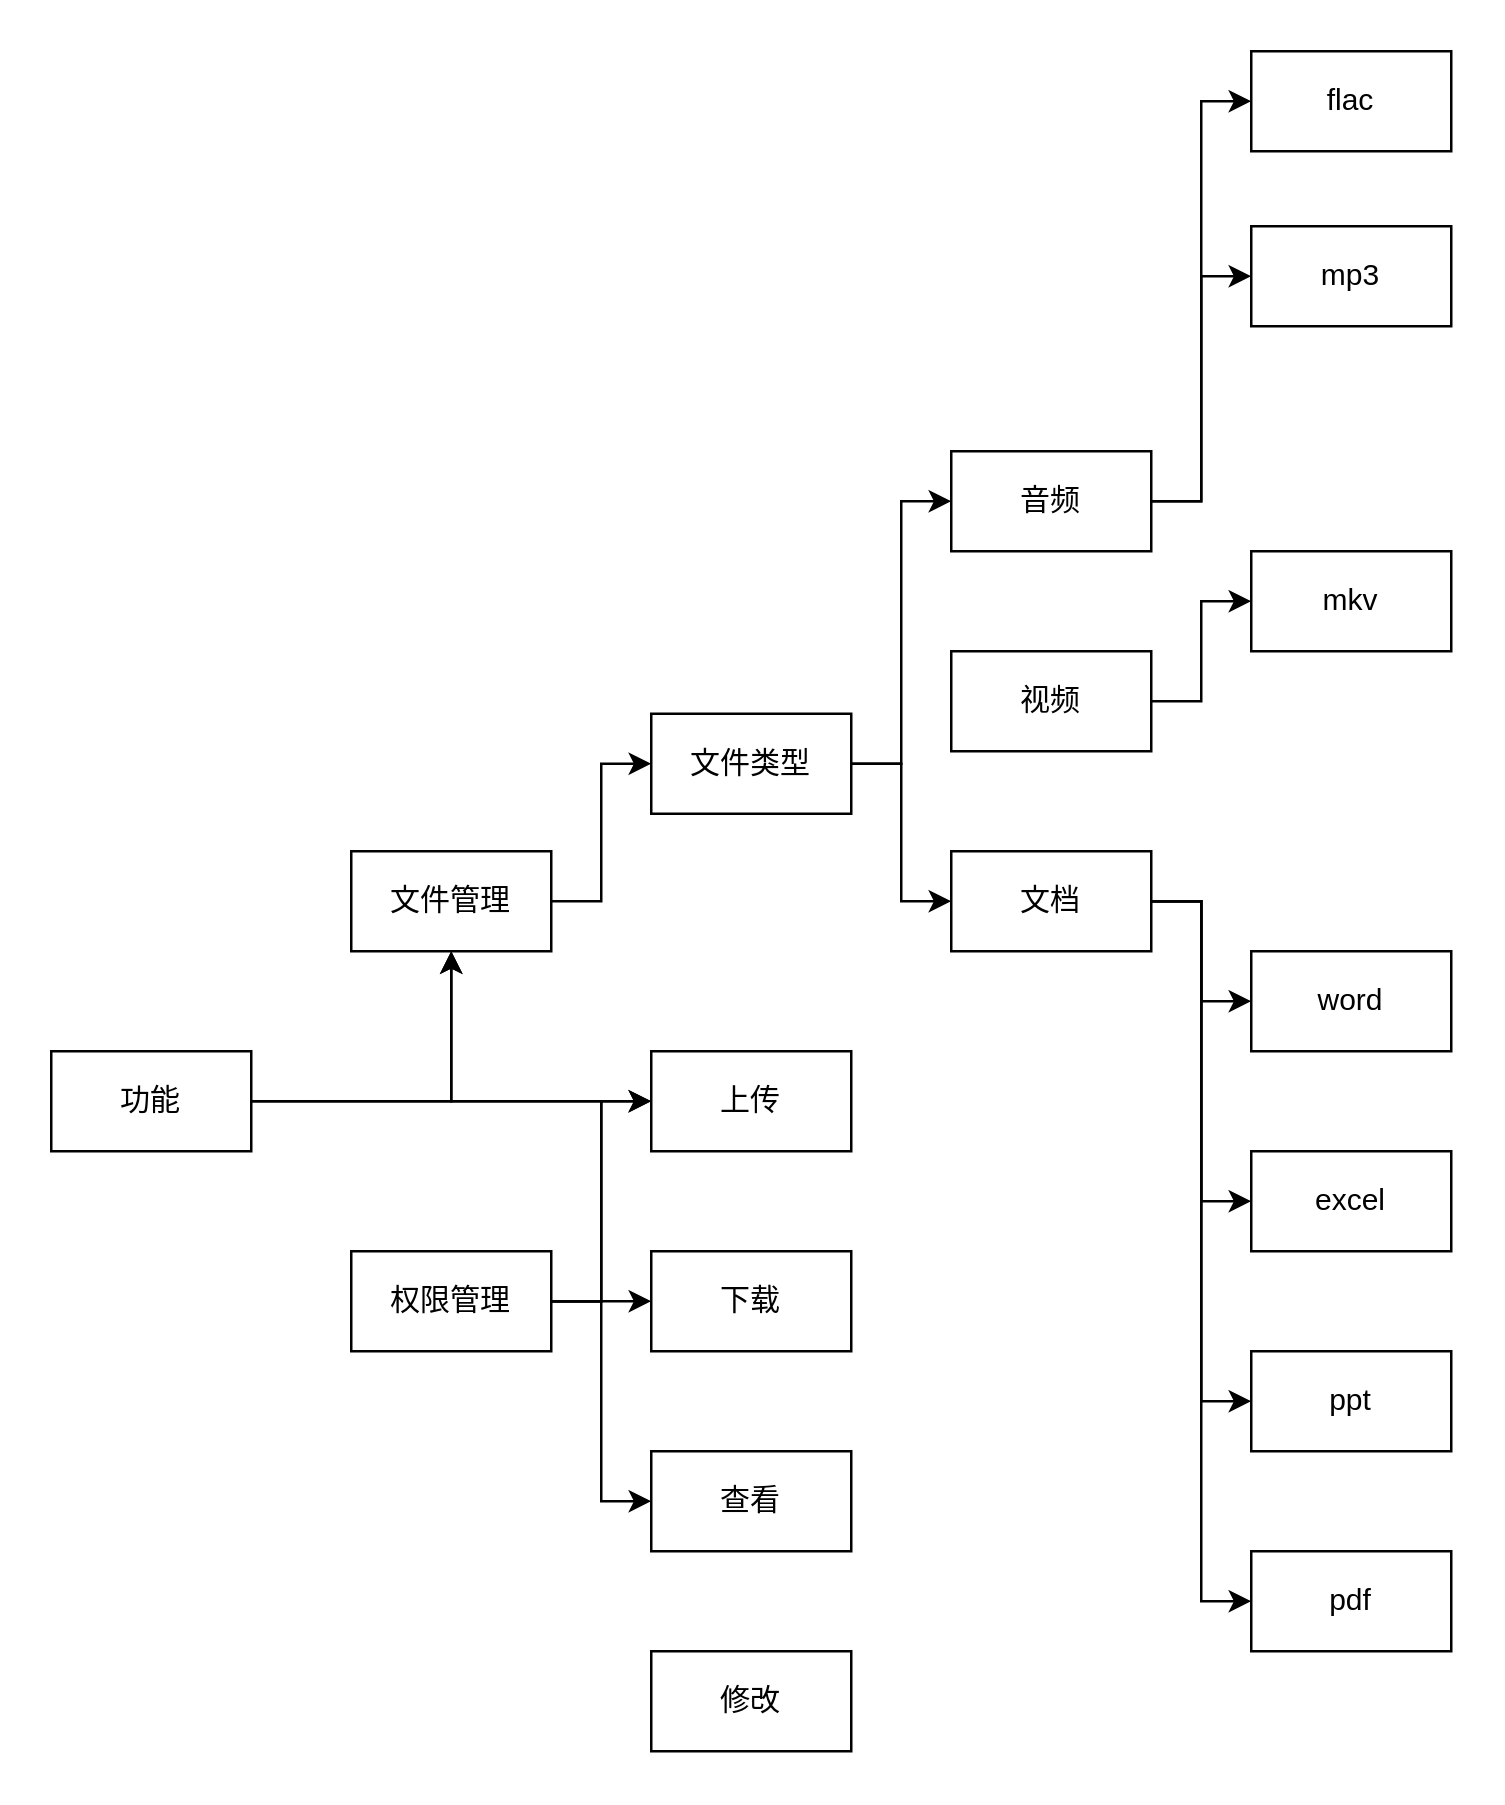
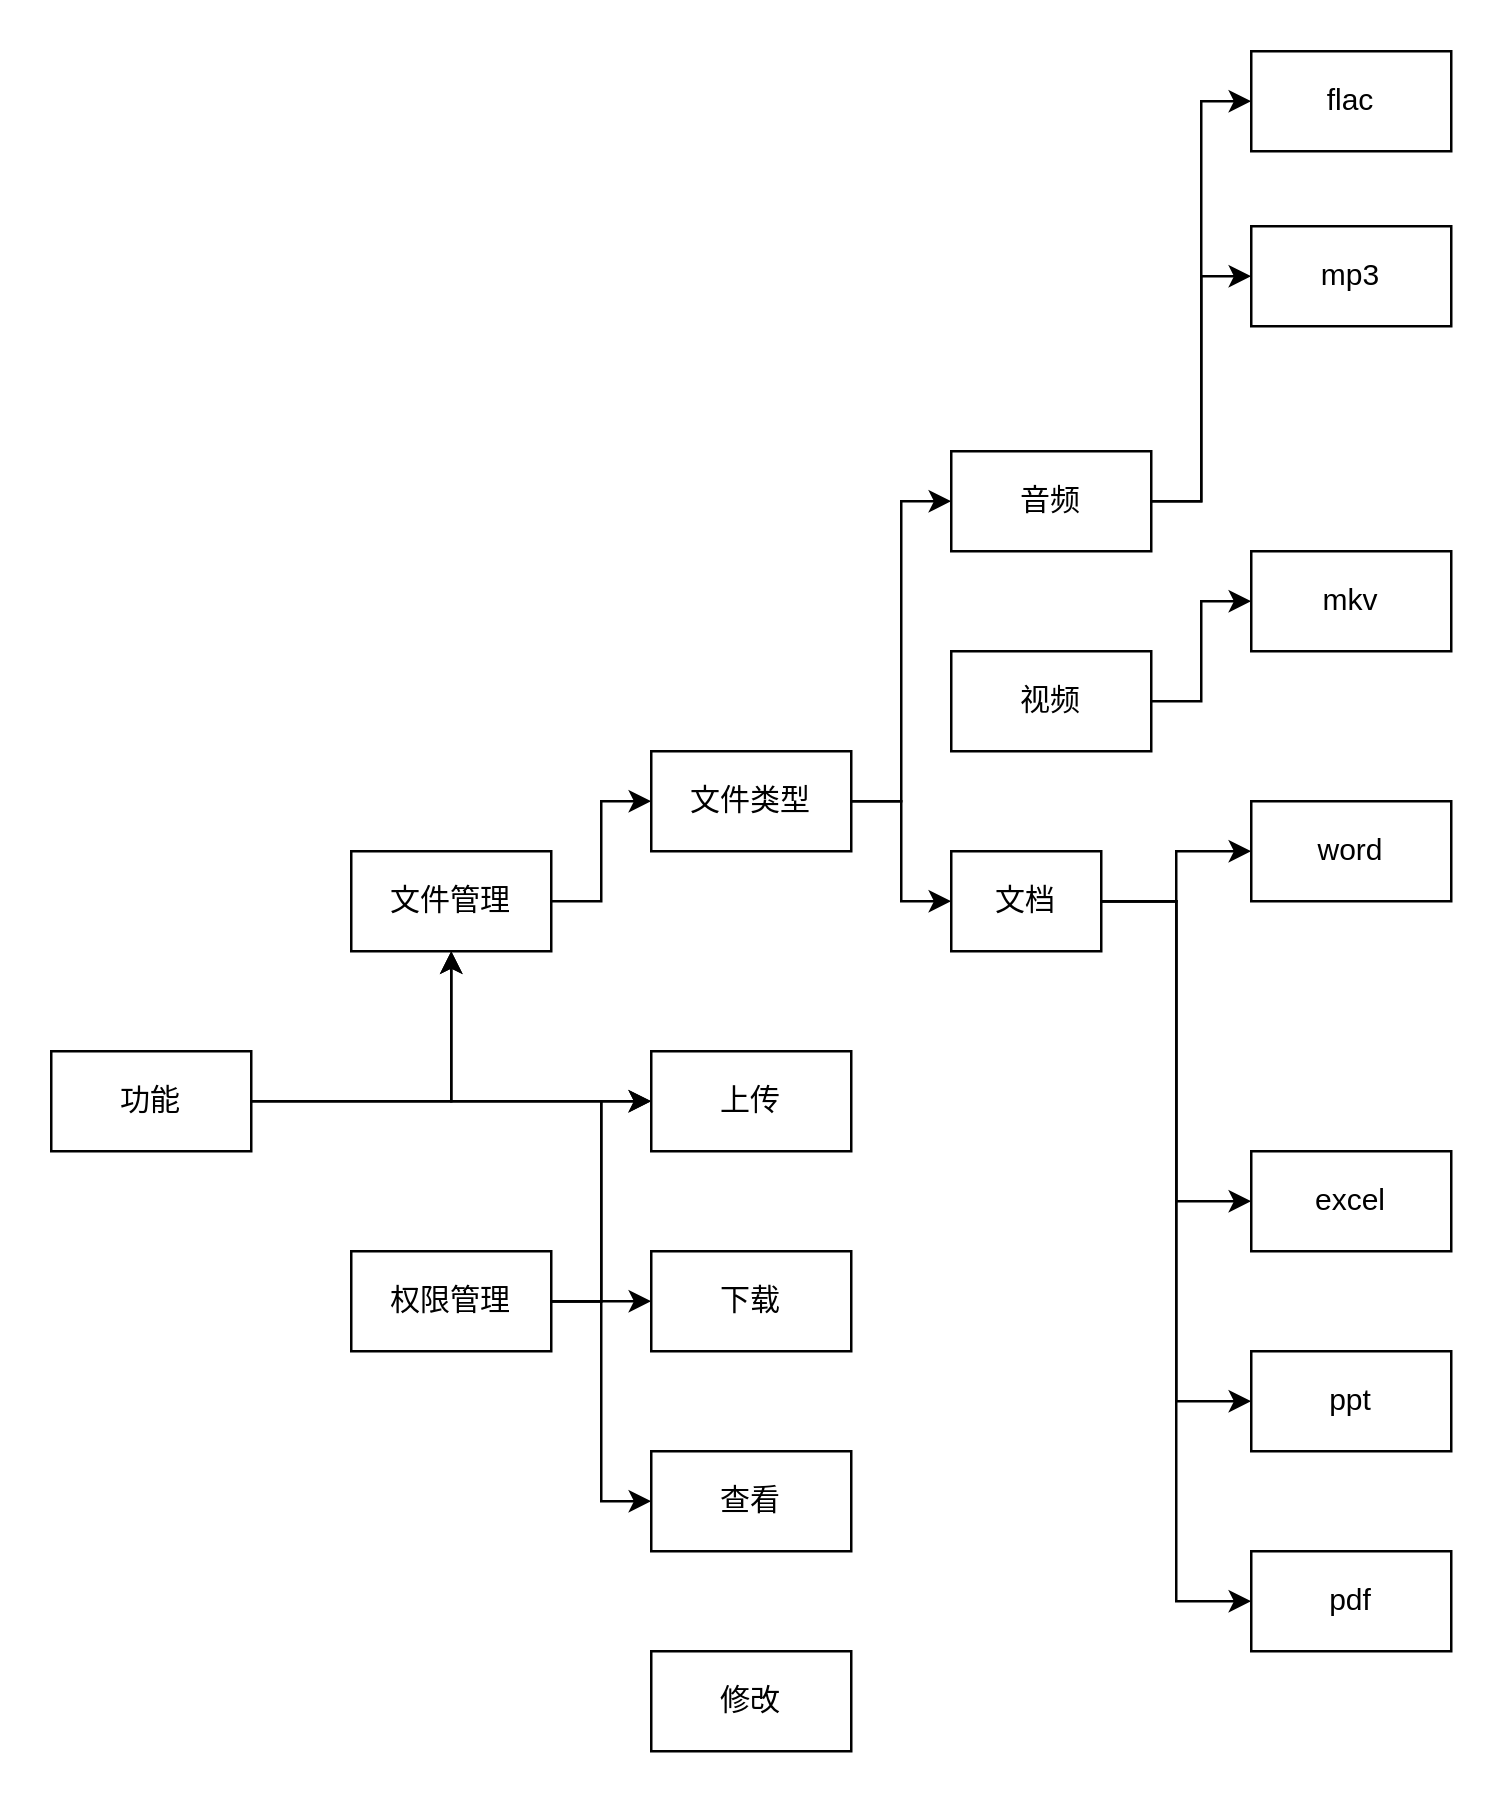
node "文件类型": moved (751, 764) -> (751, 801)
node "文档": size 200x100 -> 150x100
node "word": moved (1351, 1001) -> (1351, 851)
